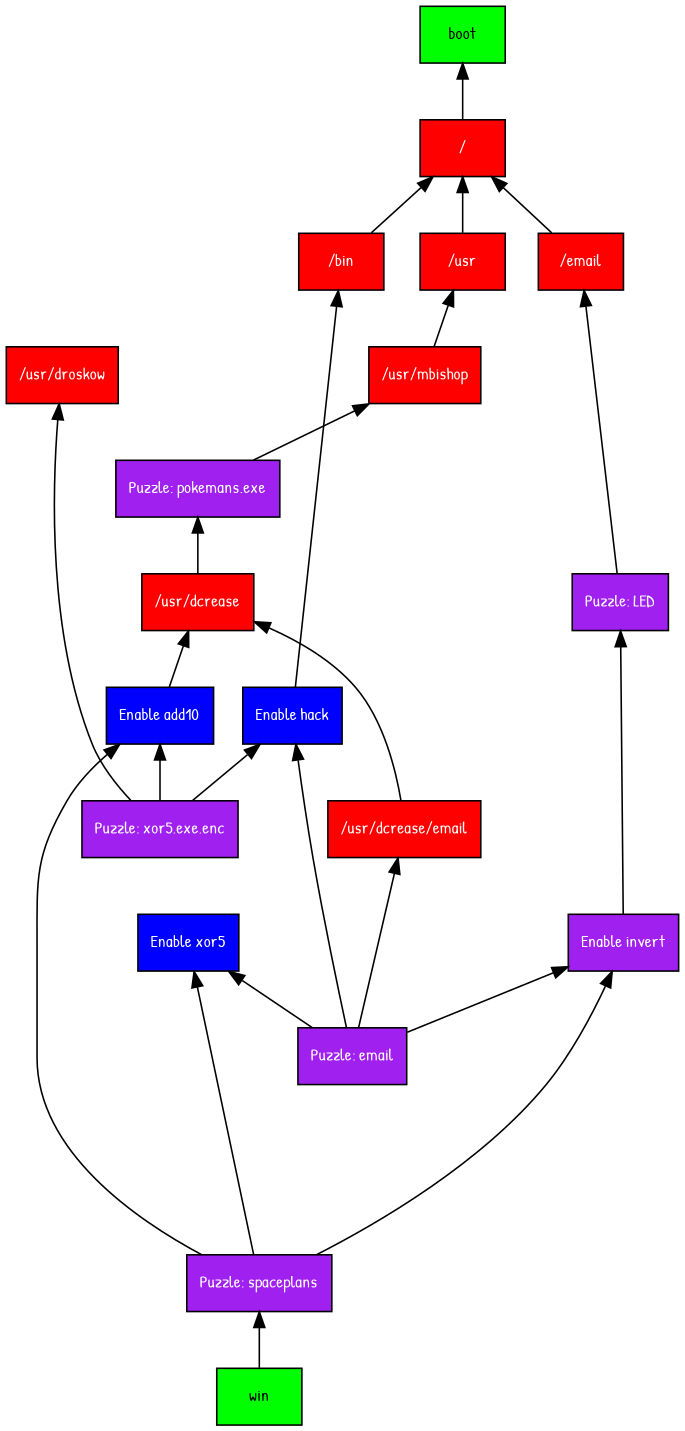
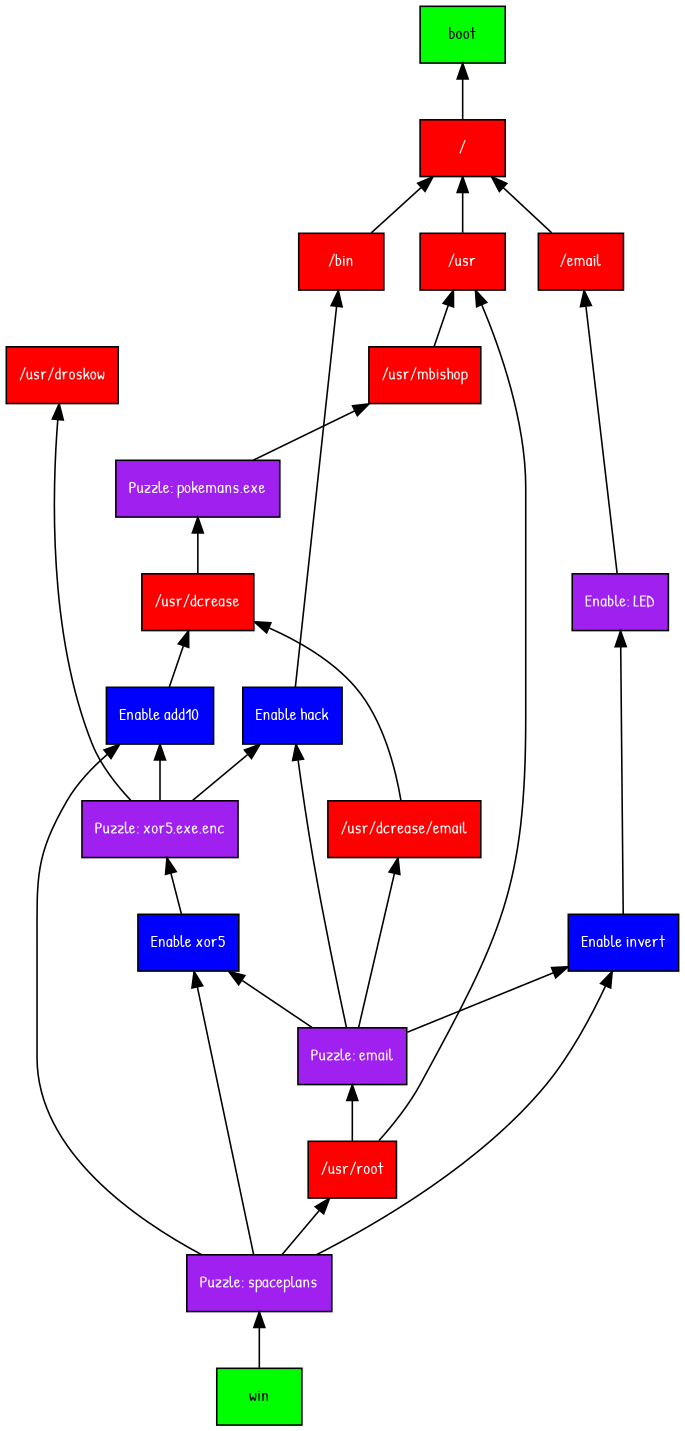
node "Puzzle: LED": label "Puzzle: LED" -> "Enable: LED"
edge "Enable xor5" -> "Puzzle: xor5.exe.enc": added
node "Enable invert": fillcolor purple -> blue
node "/usr/root": added
